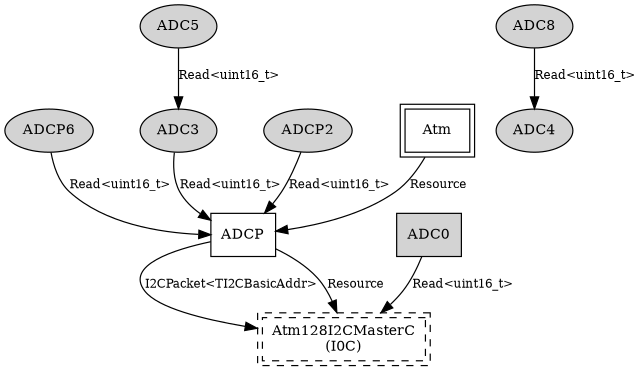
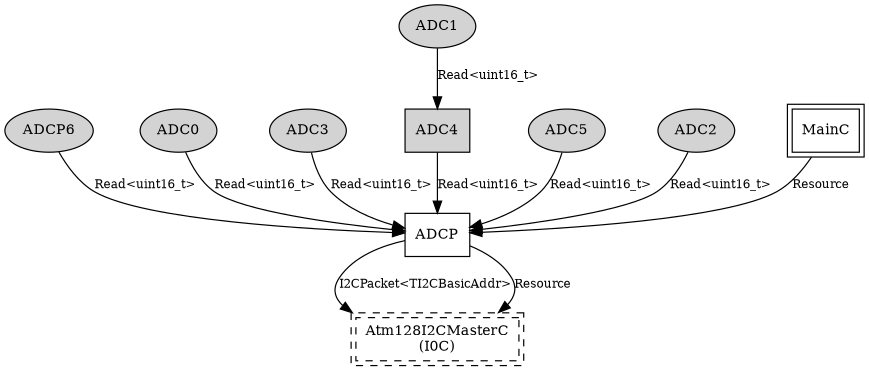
node "ADC8": label "ADC8" -> "ADC1"
edge "ADC5" -> "ADC3": now "ADC5" -> "ADCP"
node "ADCP2": label "ADCP2" -> "ADC2"
node "Atm": label "Atm" -> "MainC"
node "ADC4": shape ellipse -> box
edge "ADC4" -> "ADCP": added, label "Read<uint16_t>"
node "ADC0": shape box -> ellipse
edge "ADC0" -> "Atm128I2CMasterC (I0C)": now "ADC0" -> "ADCP"
